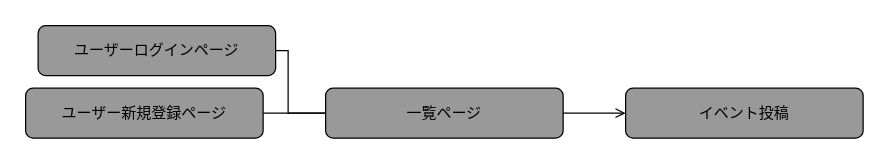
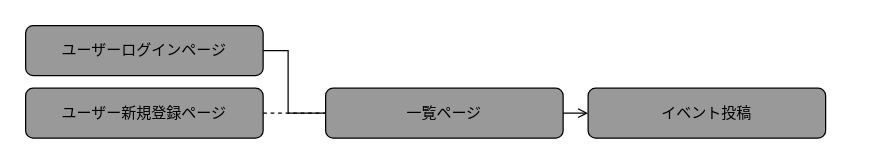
node "ユーザーログインページ": moved (157, 51) -> (144, 51)
edge "ユーザー新規登録ページ" -- "一覧ページ": style solid -> dashed
node "イベント投稿": moved (744, 113) -> (707, 113)
